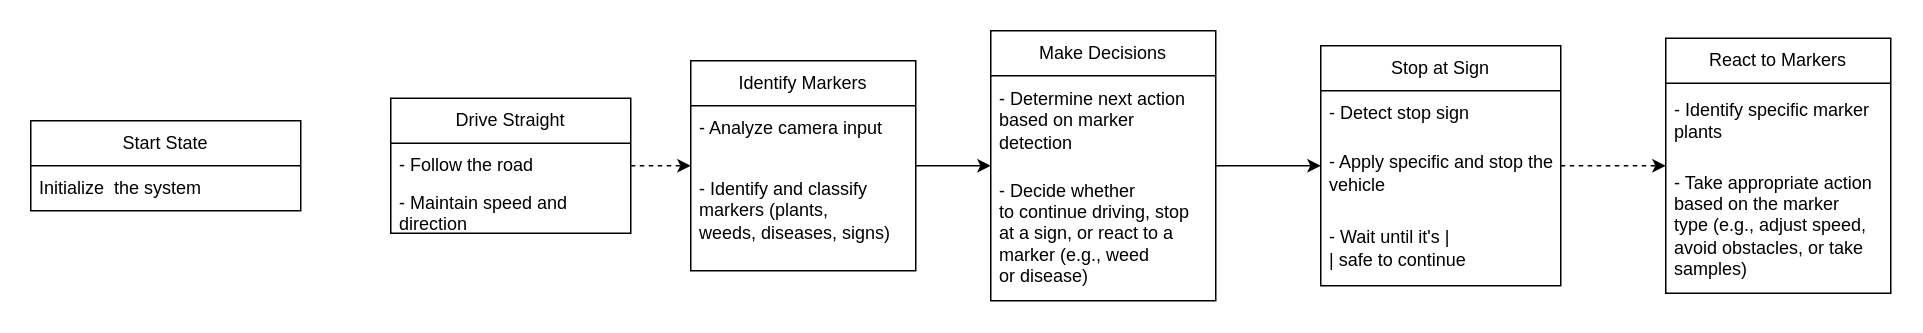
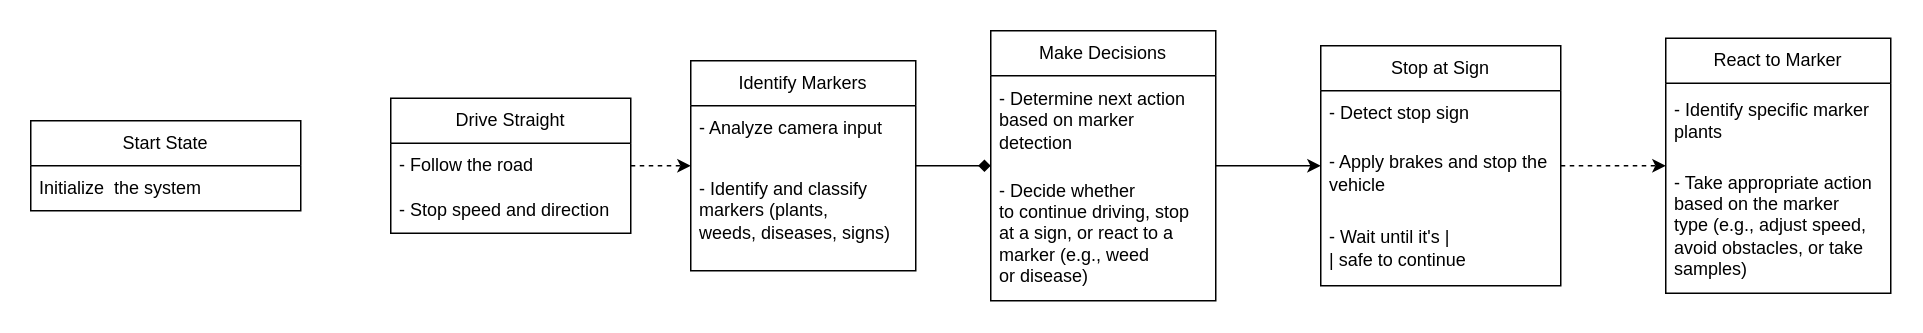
node "React to Markers": label "React to Markers" -> "React to Marker"
edge "Identify Markers" -> "Make Decisions": arrowhead classic -> diamond
node "- Apply specific and stop the vehicle": label "- Apply specific and stop the vehicle" -> "- Apply brakes and stop the vehicle"
node "- Maintain speed and direction": label "- Maintain speed and direction" -> "- Stop speed and direction"
